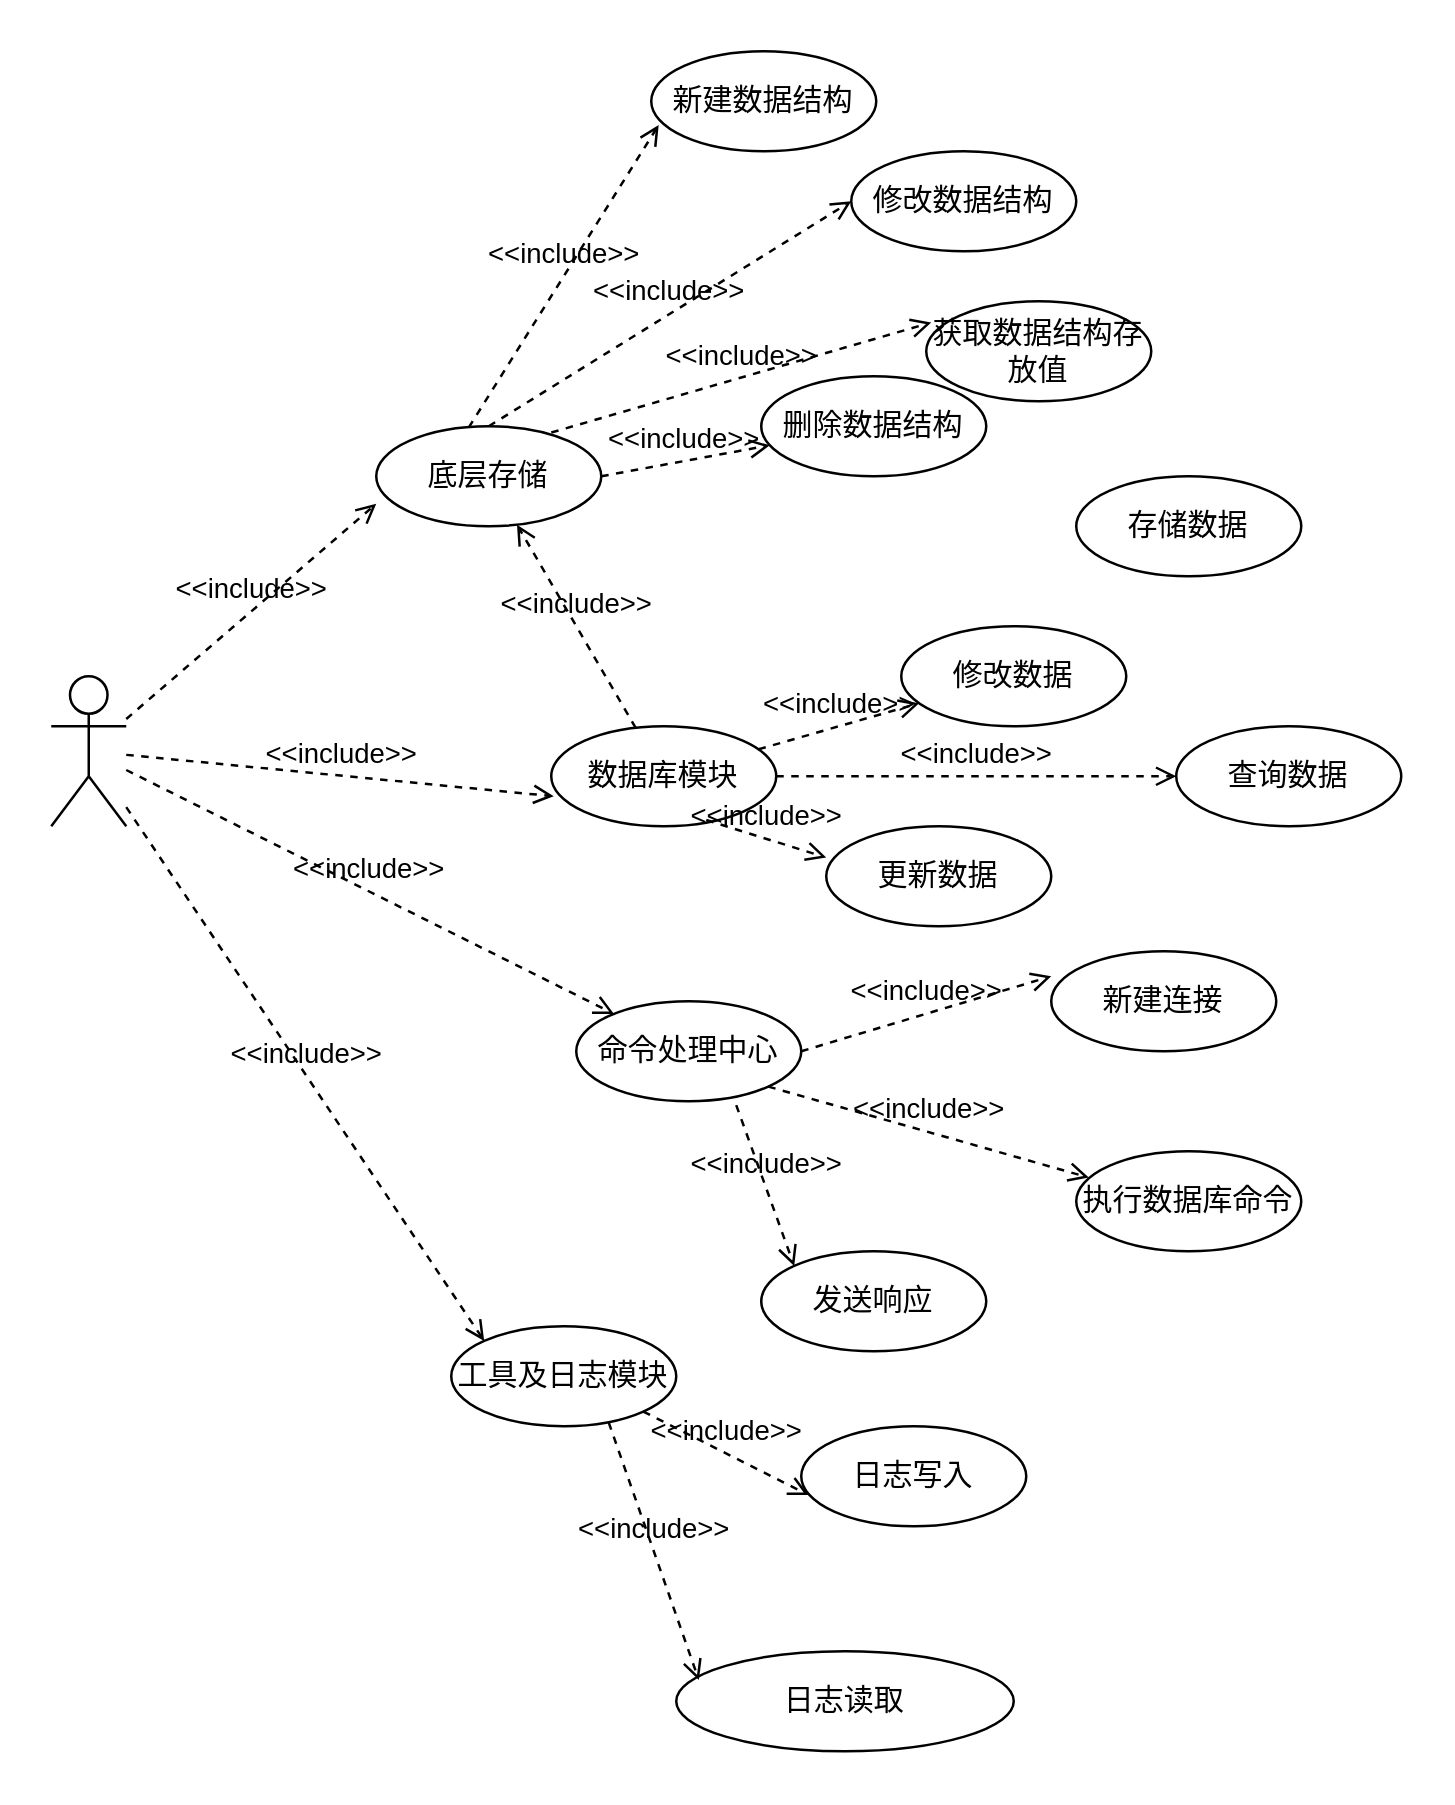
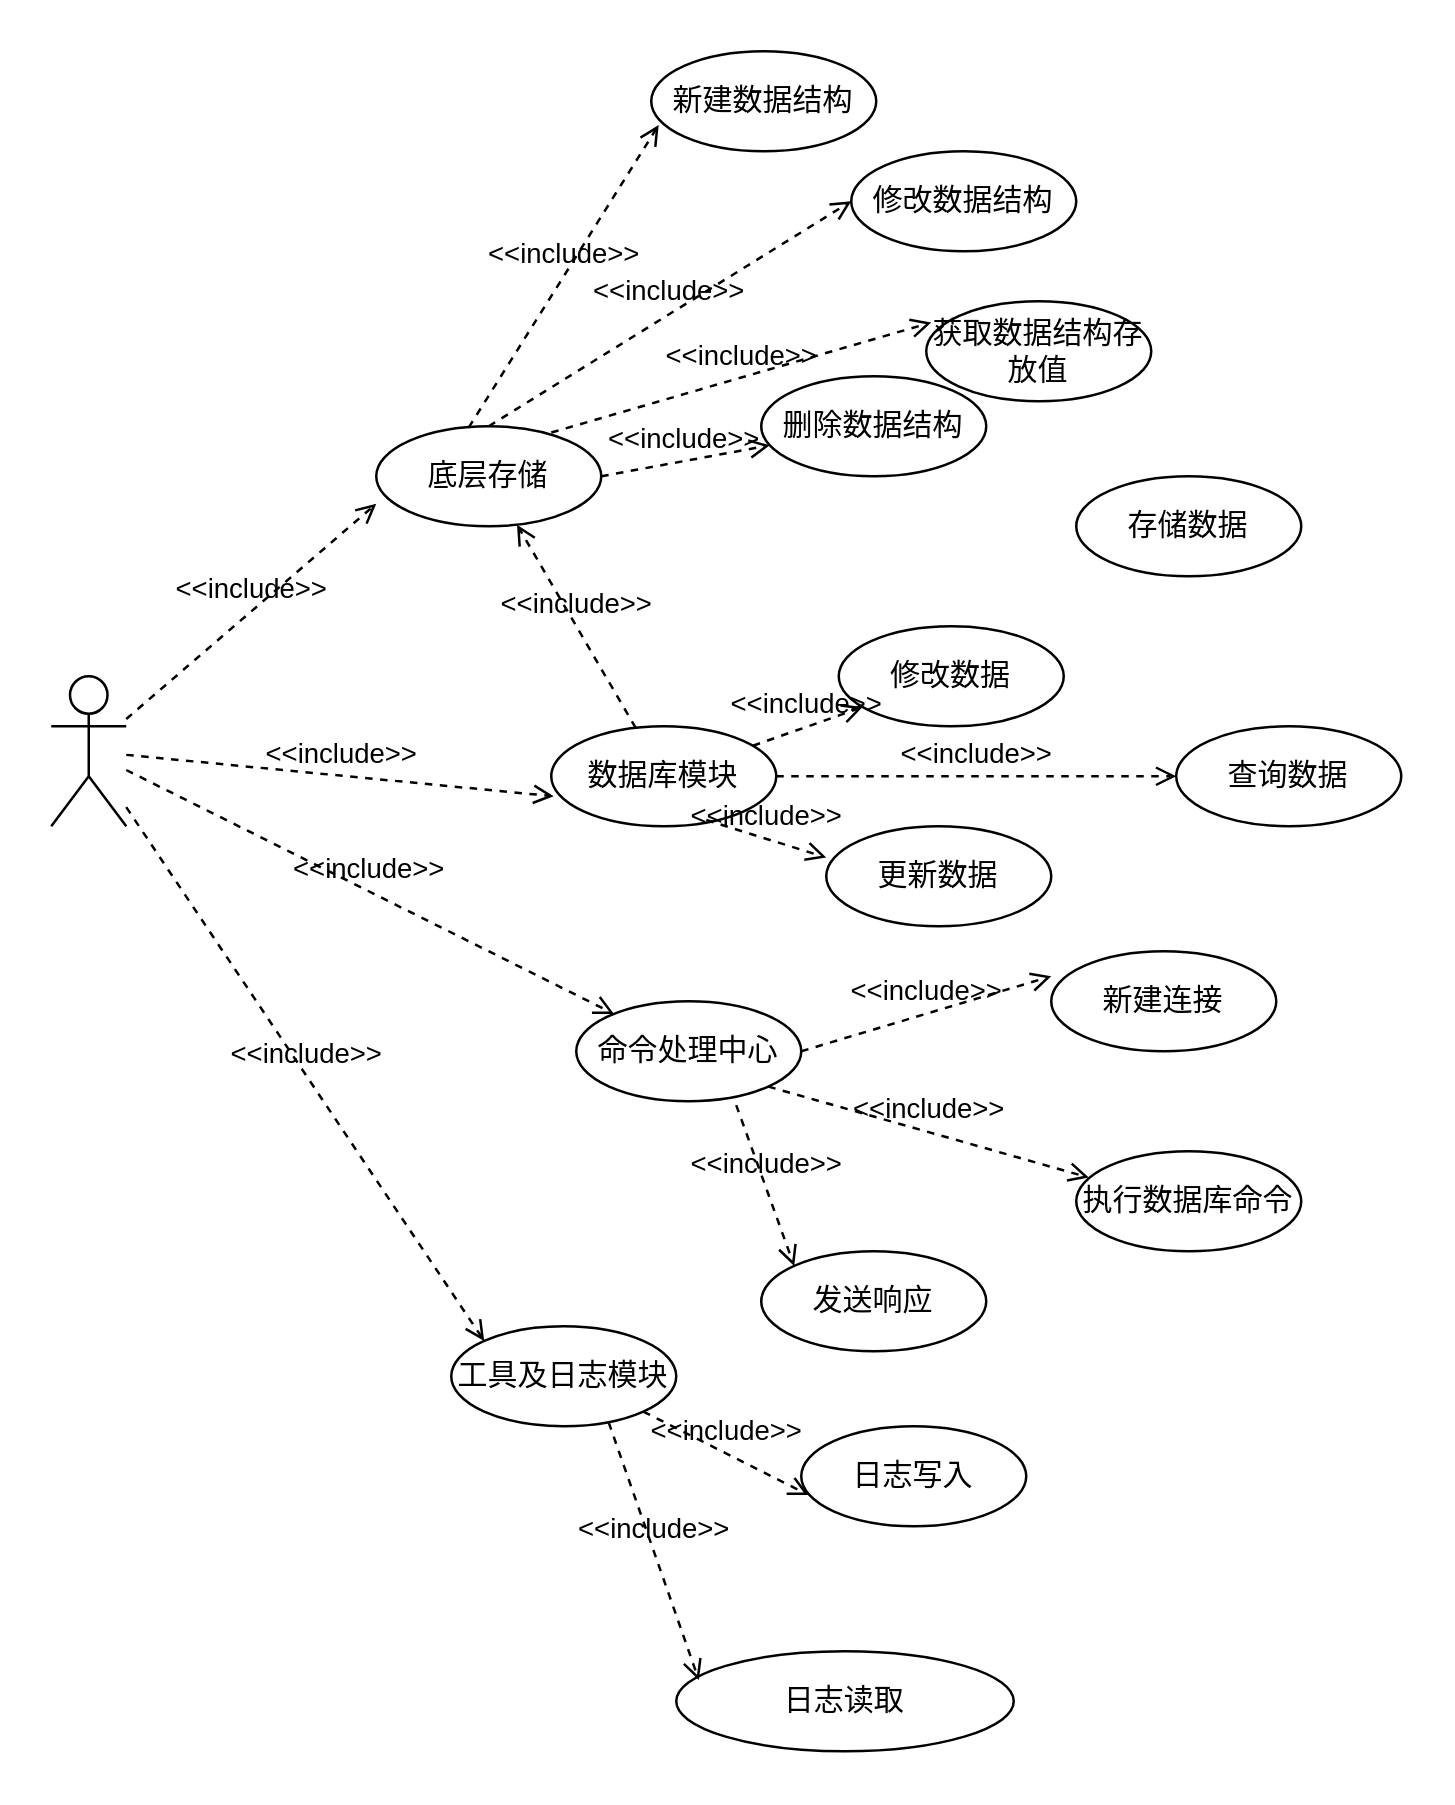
node "修改数据": moved (1014, 676) -> (951, 676)
